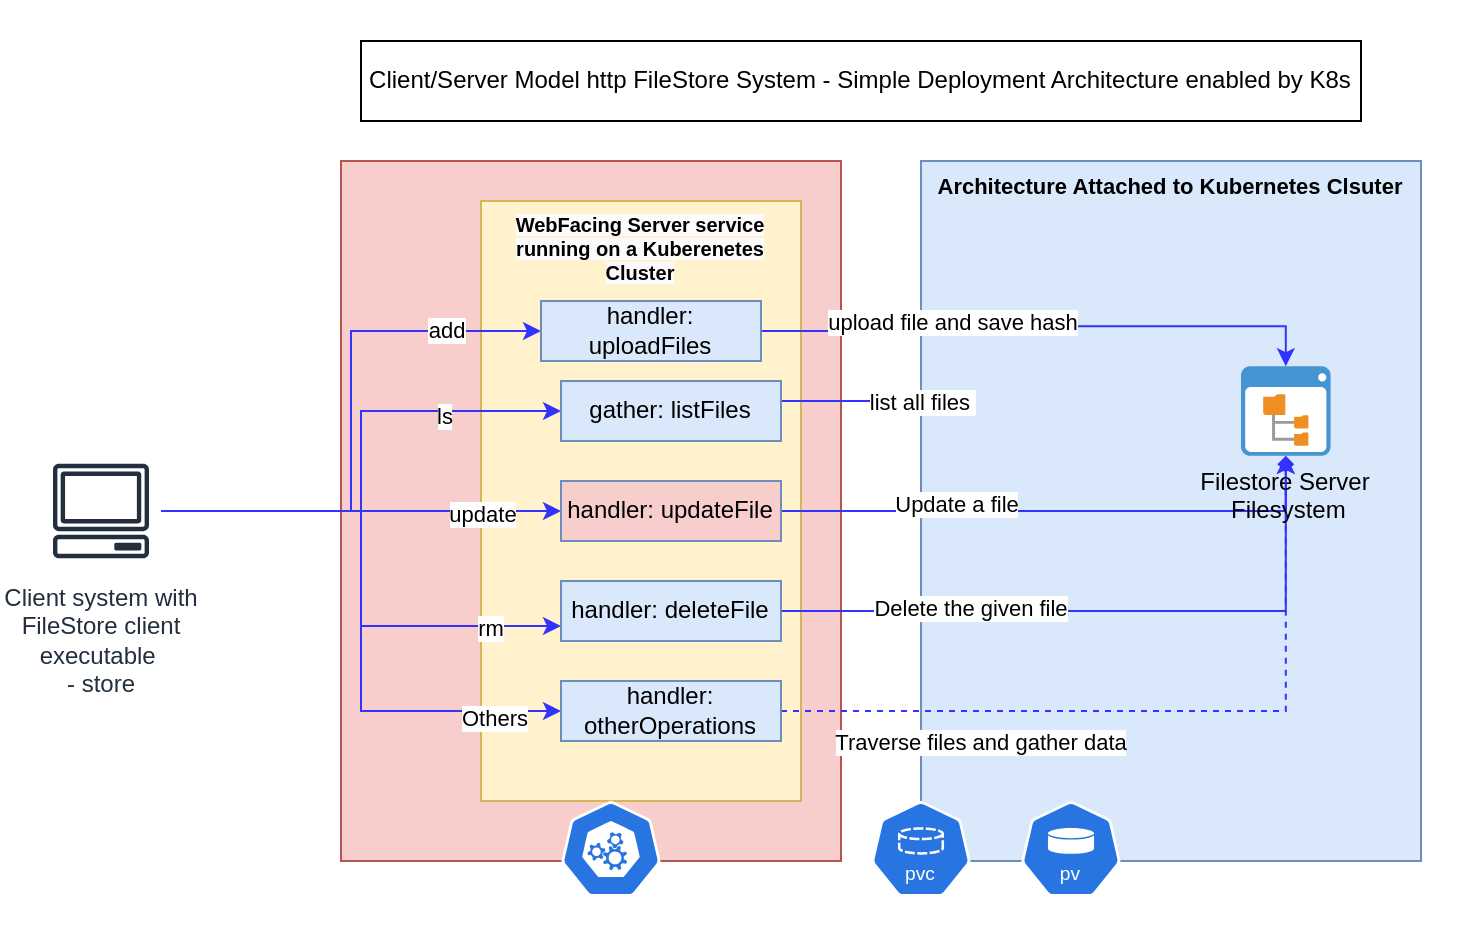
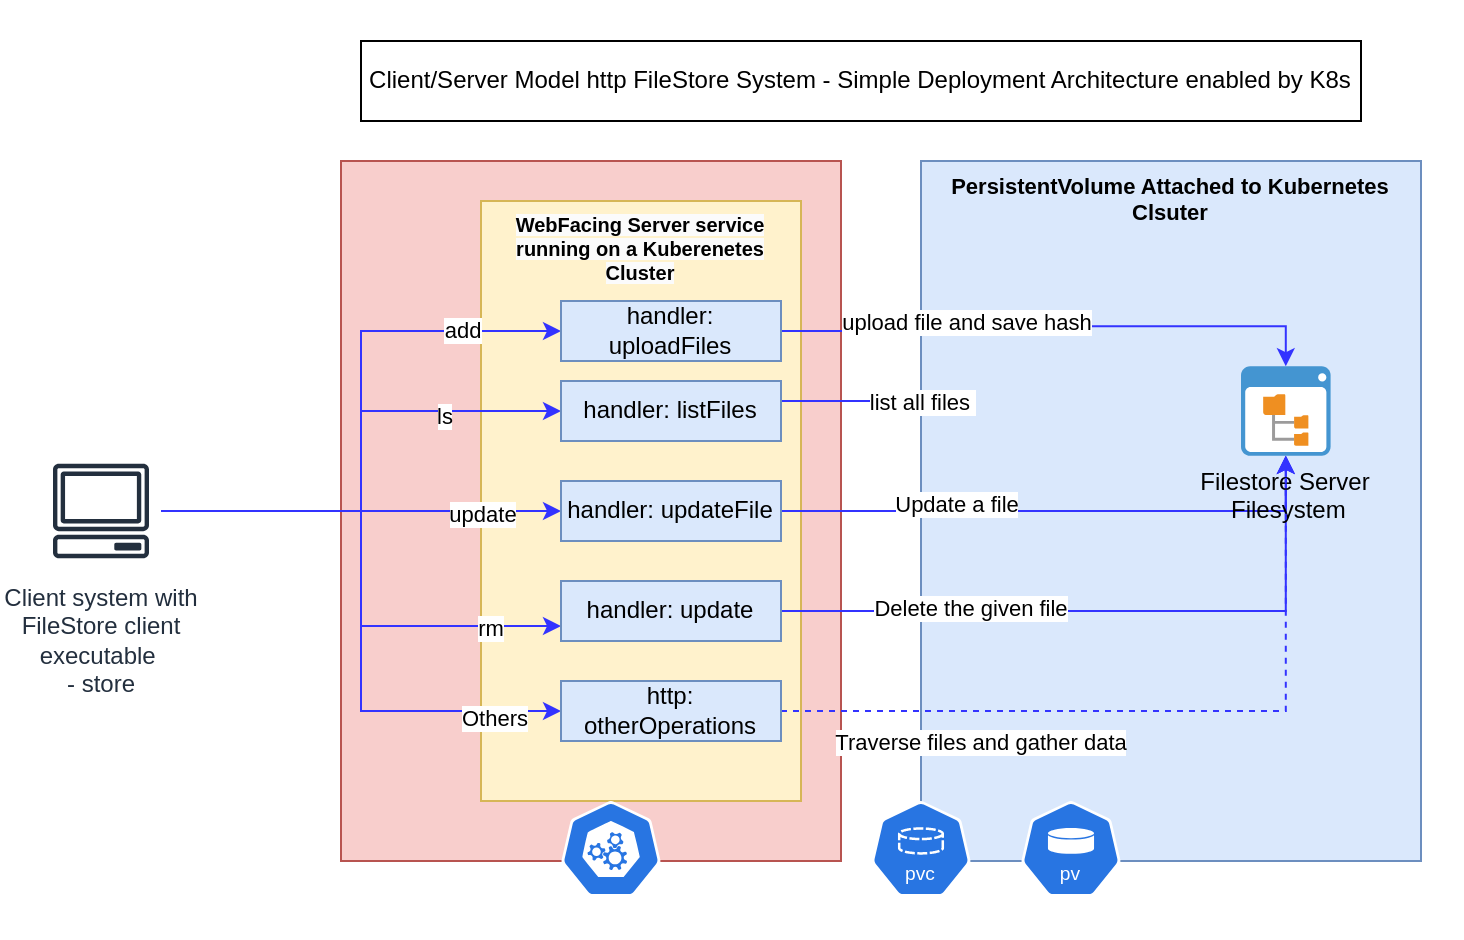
node "Architecture Attached to Kubernetes Clsuter": label "Architecture Attached to Kubernetes Clsuter" -> "PersistentVolume Attached to Kubernetes Clsuter"
node "handler: uploadFiles": moved (651, 331) -> (671, 331)
node "gather: listFiles": label "gather: listFiles" -> "handler: listFiles"
node "handler: updateFile": fillcolor #f8cecc -> #dae8fc
edge "handler: updateFile" -> "Filestore Server Filesystem": arrowhead diamond -> classic
node "handler: deleteFile": label "handler: deleteFile" -> "handler: update"
node "handler: otherOperations": label "handler: otherOperations" -> "http: otherOperations"
